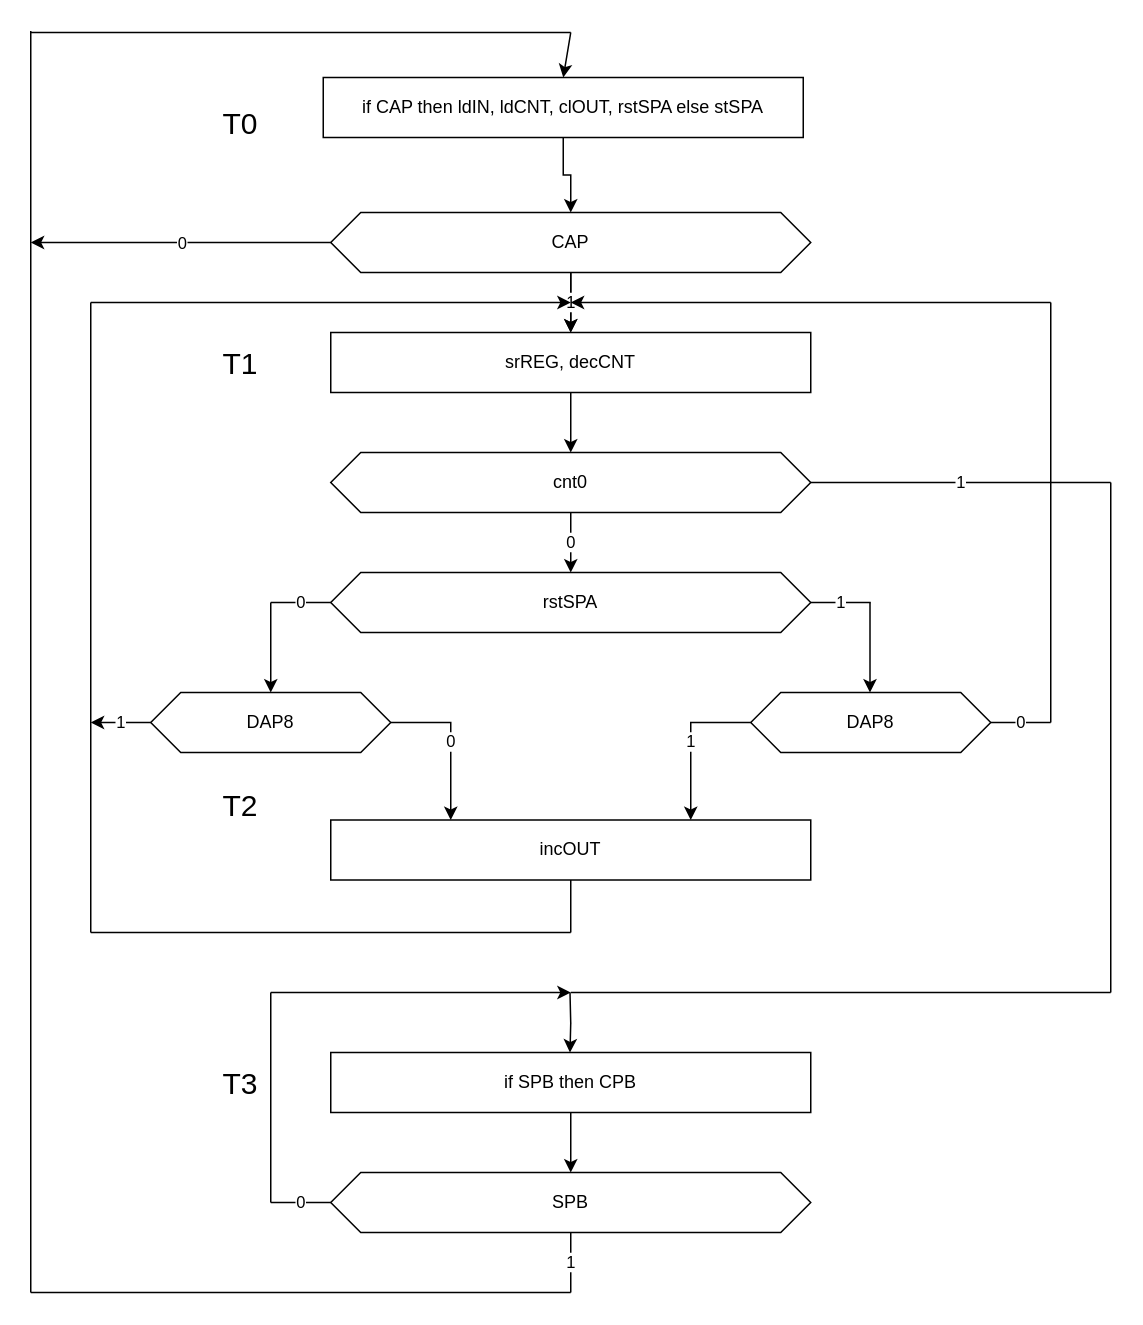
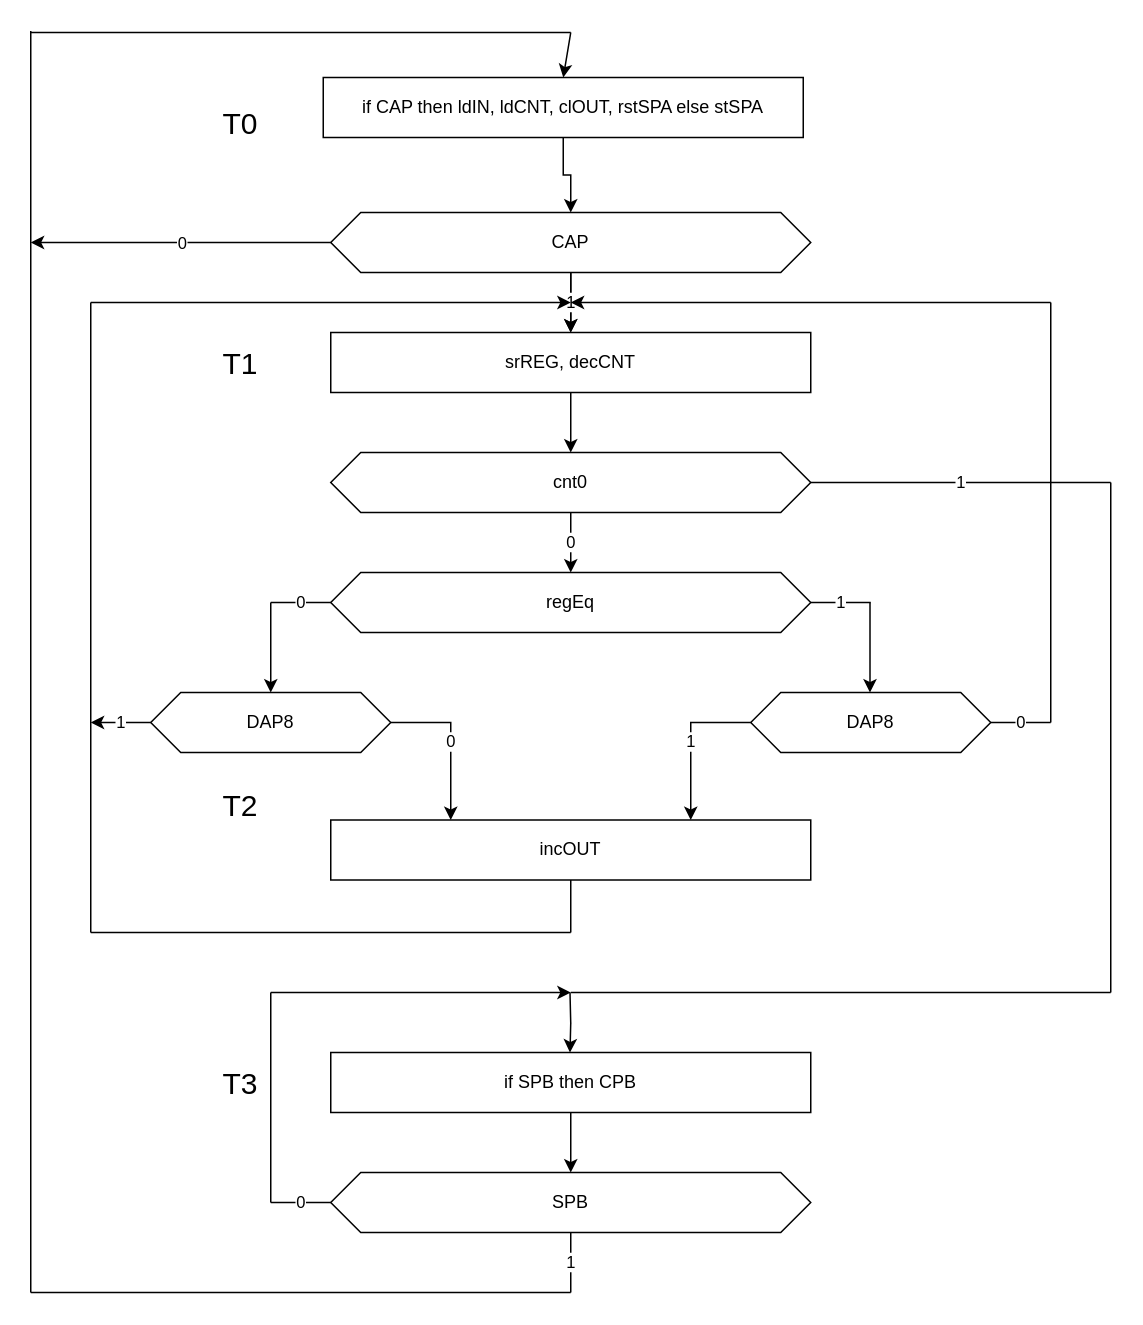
node "rstSPA": label "rstSPA" -> "regEq"
